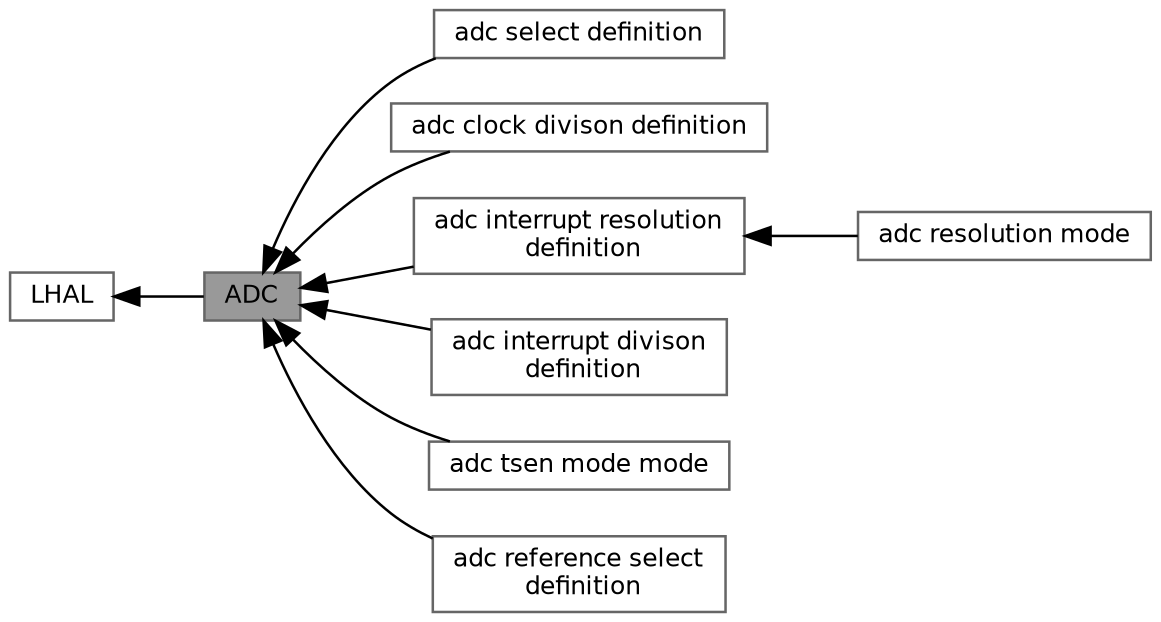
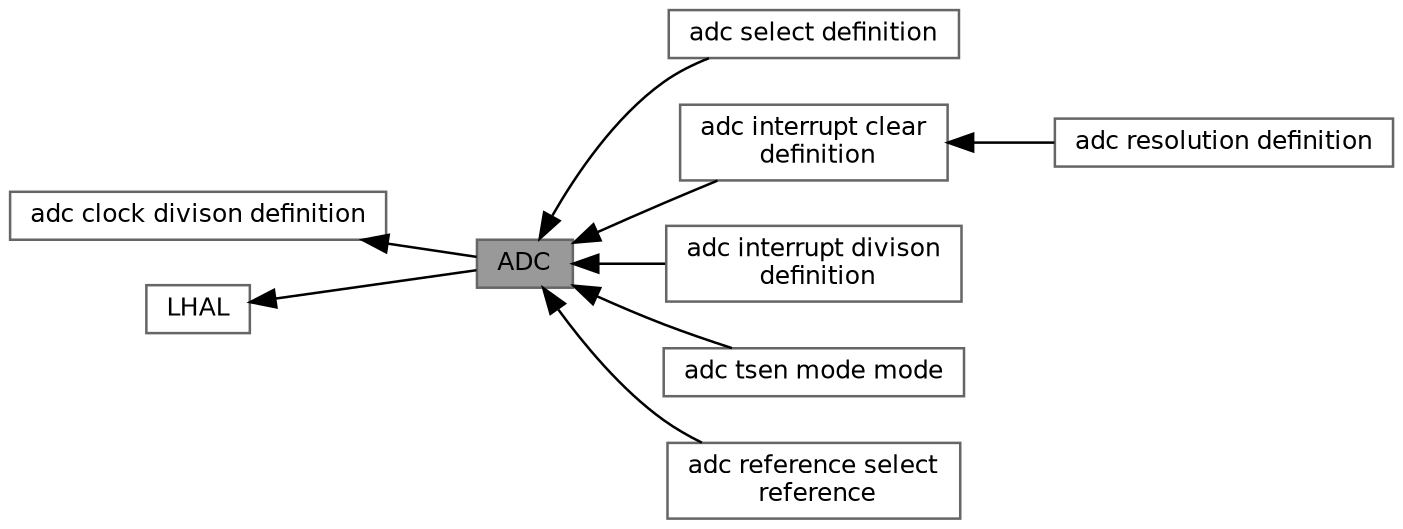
edge "adc clock divison definition" -> "ADC": reversed
node "adc interrupt resolution definition": label "adc interrupt resolution definition" -> "adc interrupt clear definition"
node "adc resolution mode": label "adc resolution mode" -> "adc resolution definition"
node "adc reference select definition": label "adc reference select definition" -> "adc reference select reference"
